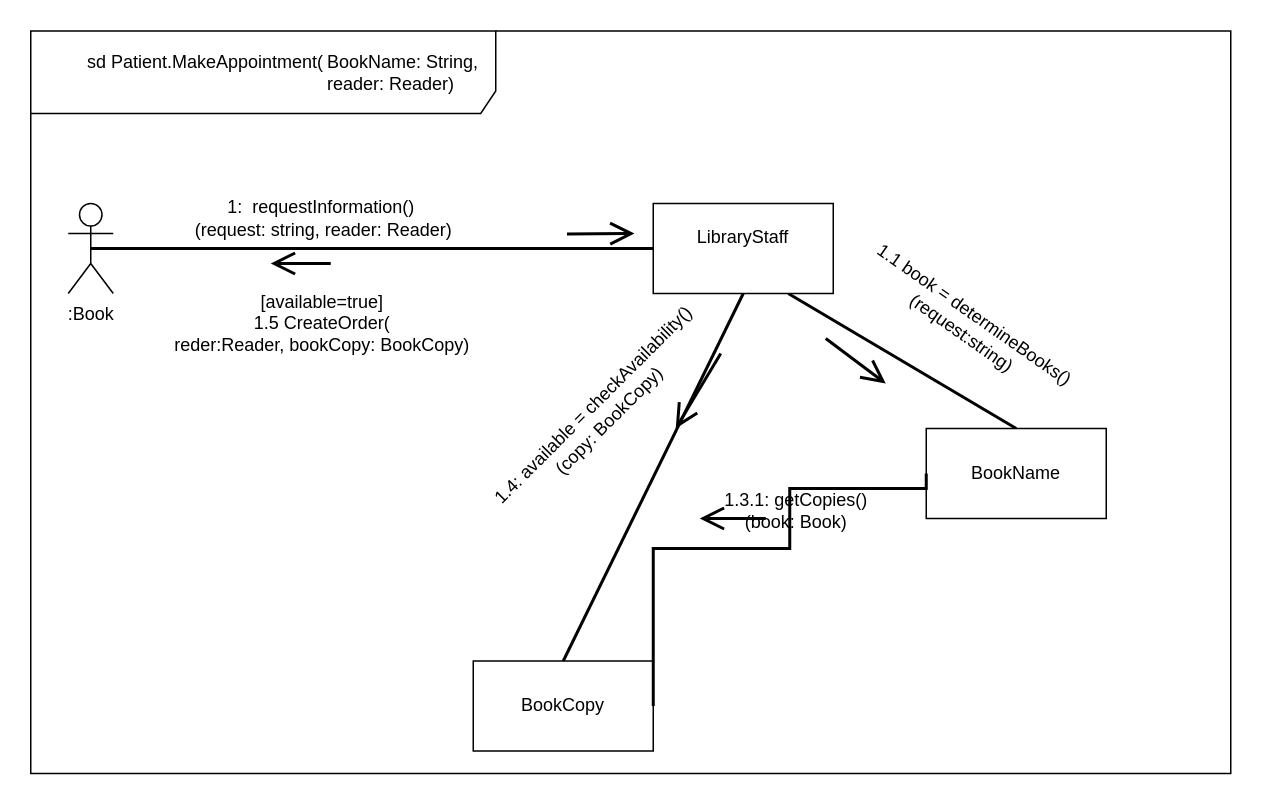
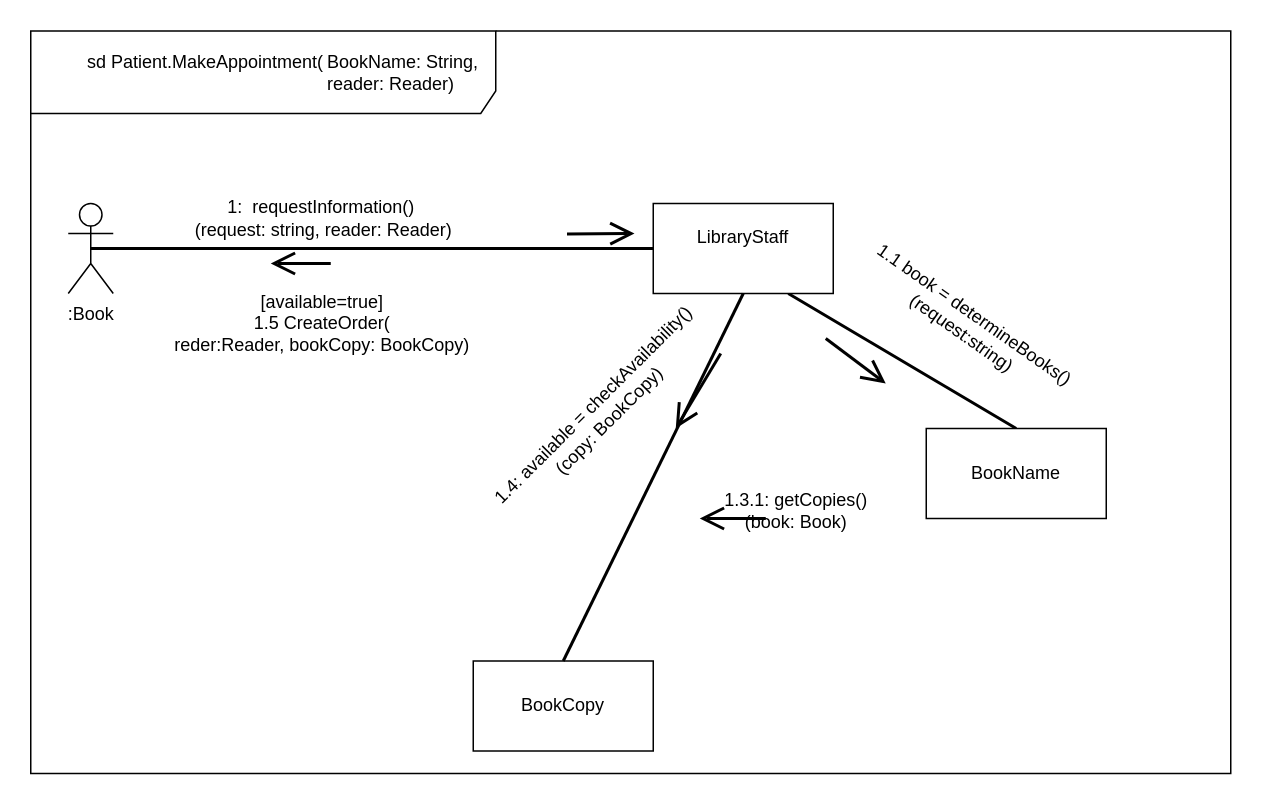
edge "BookName" -- "BookCopy": removed
